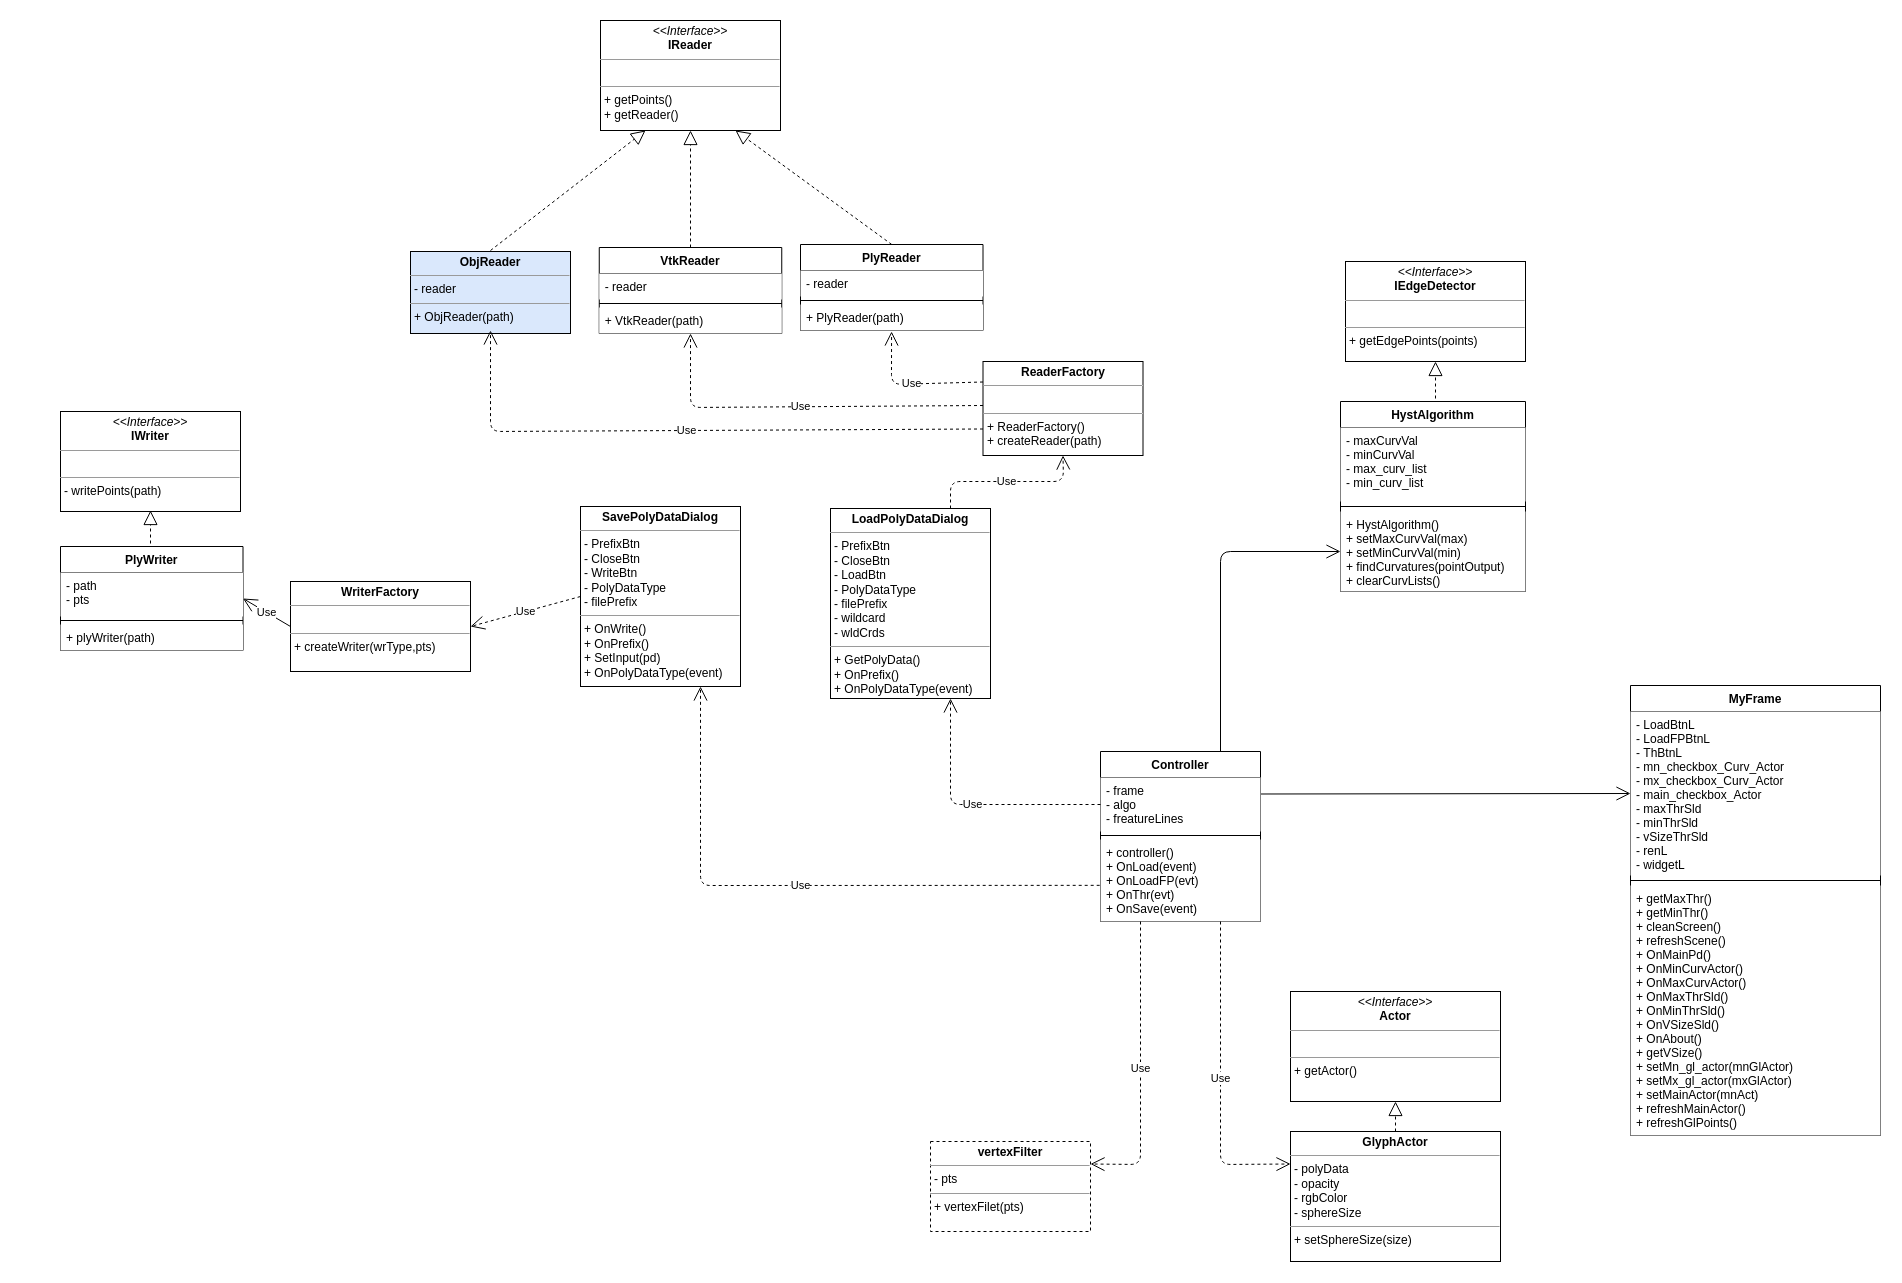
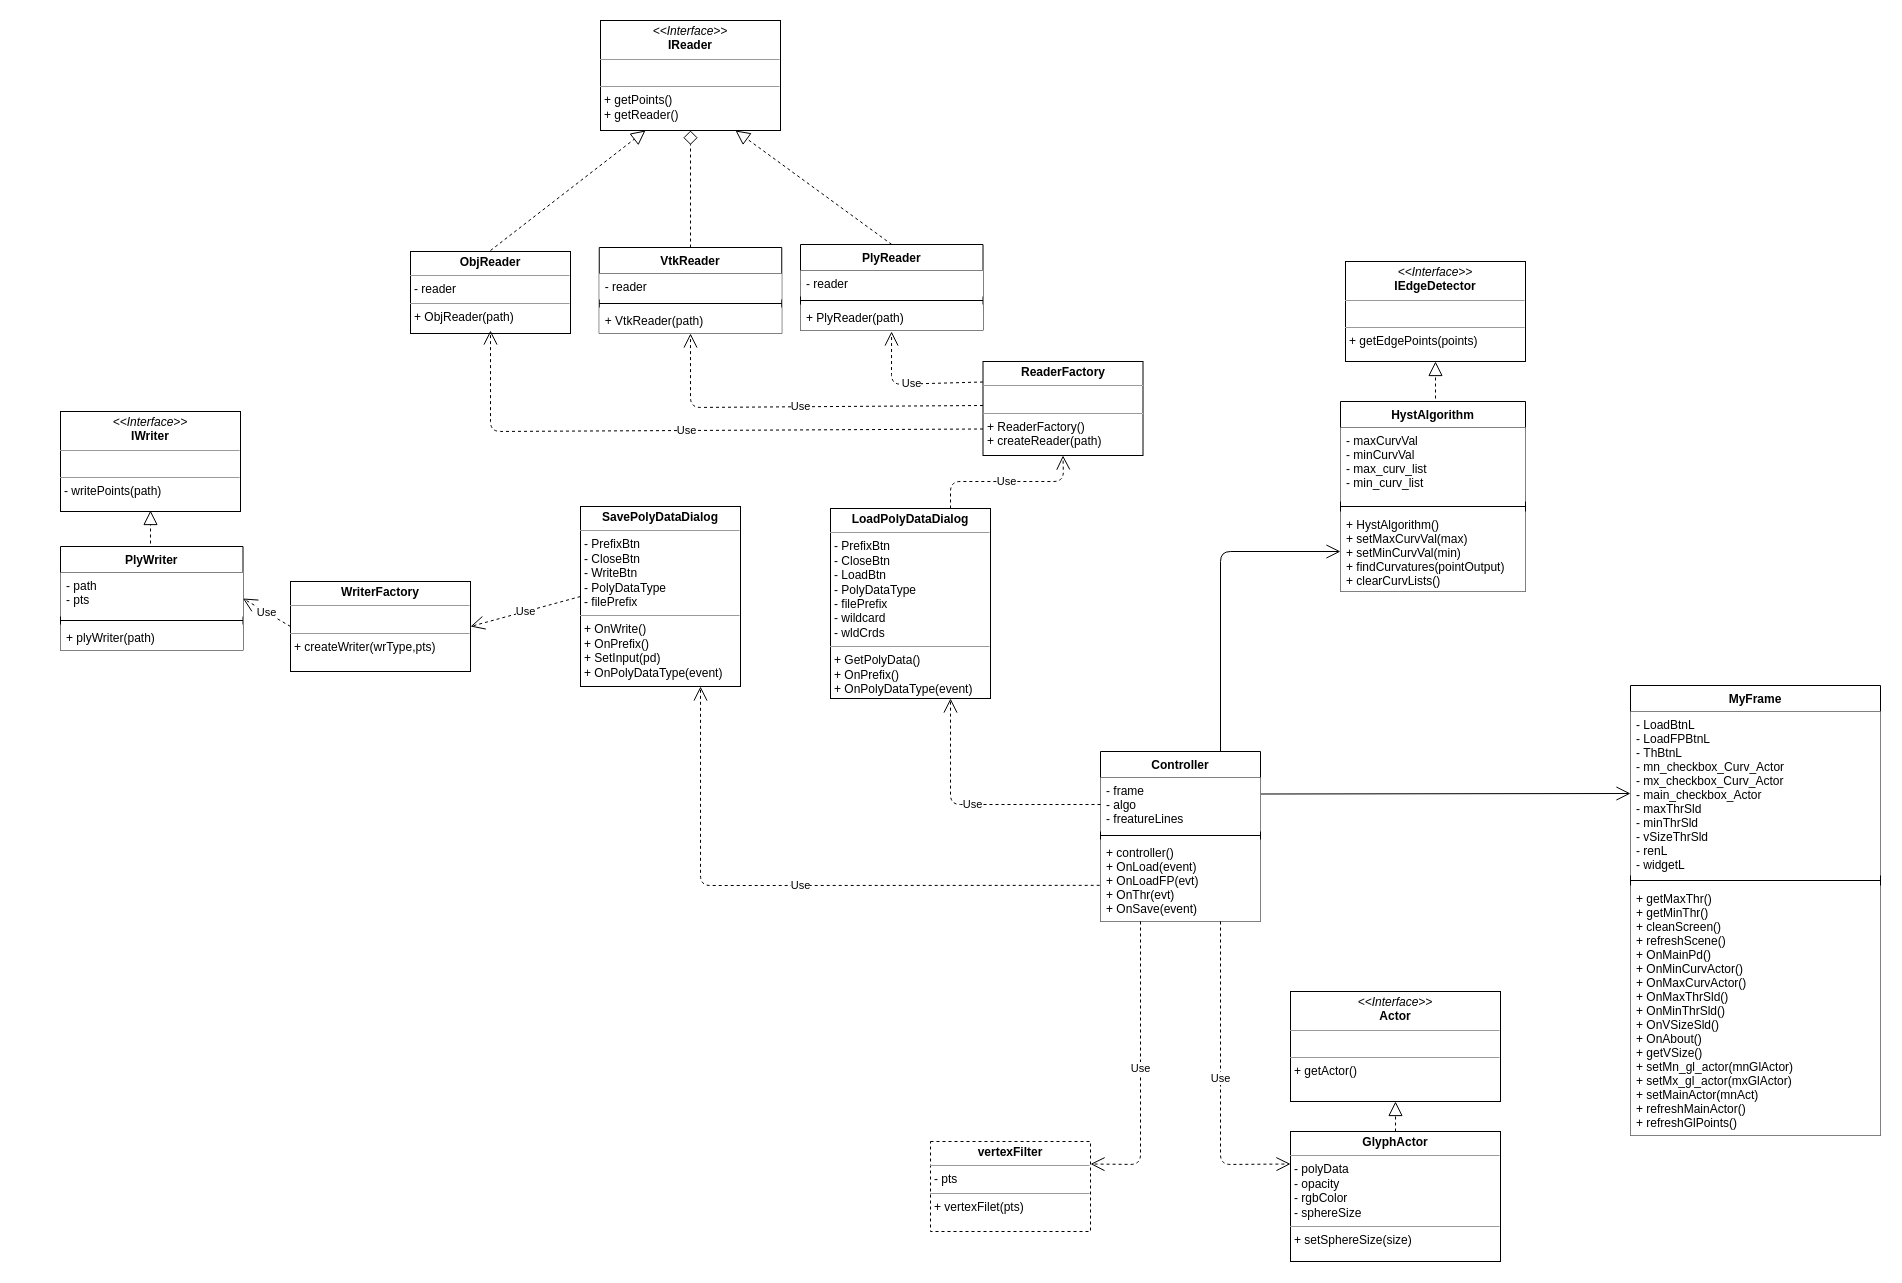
edge "VtkReader" -> "<<Interface>> IReader + getPoints() + getReader()": arrowhead block -> diamond
node "ObjReader - reader + ObjReader(path)": fillcolor #dae8fc -> #ffffff
edge "WriterFactory + createWriter(wrType,pts)" -> "PlyWriter": style solid -> dashed
